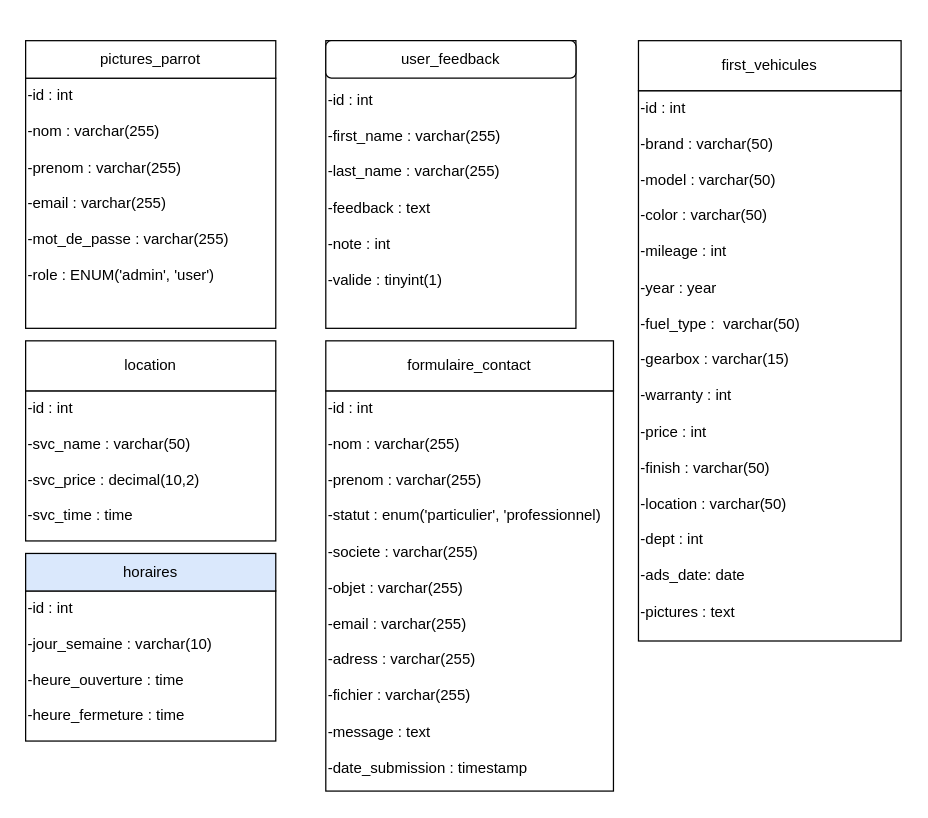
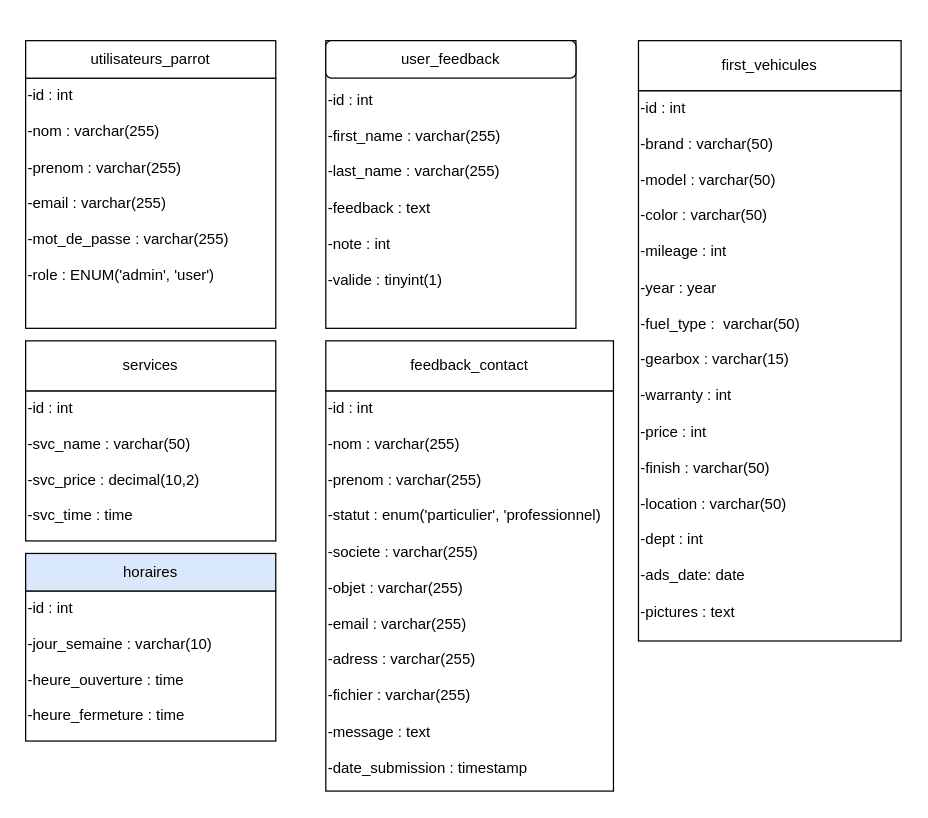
node "pictures_parrot": label "pictures_parrot" -> "utilisateurs_parrot"
node "location": label "location" -> "services"
node "formulaire_contact": label "formulaire_contact" -> "feedback_contact"
